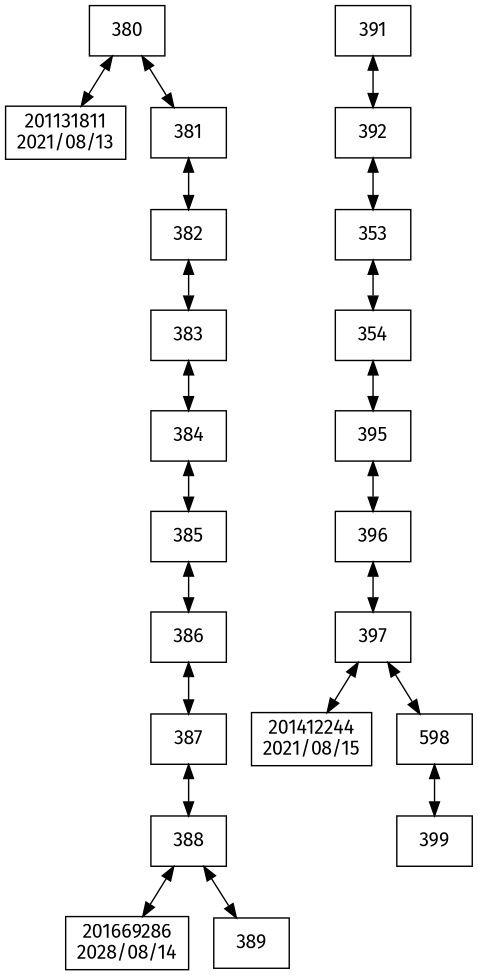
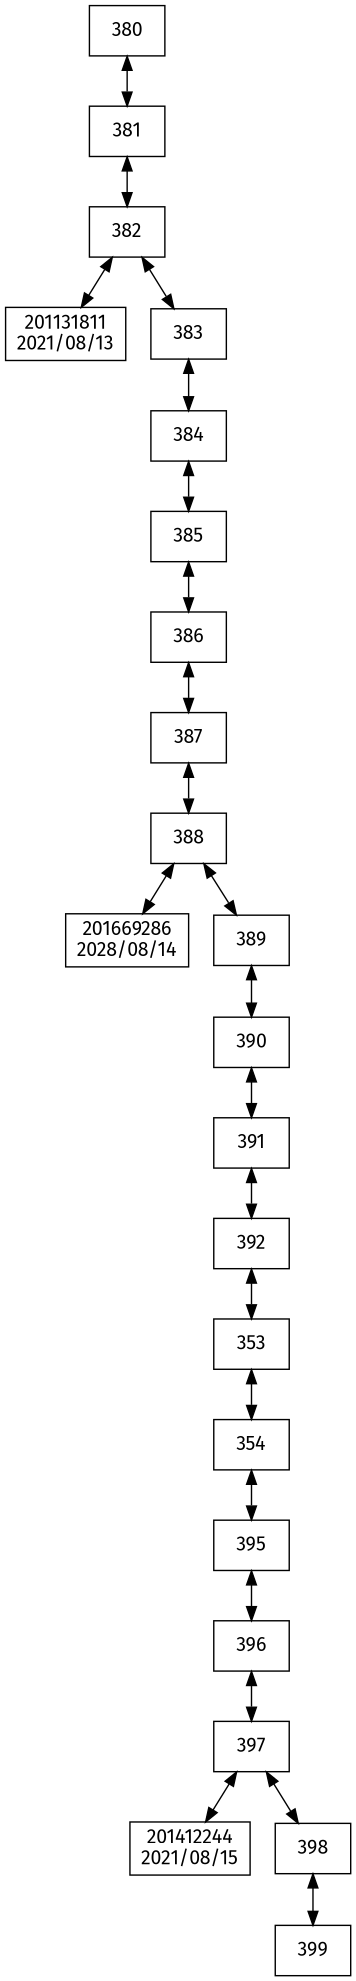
edge "380" -- "201131811 2021/08/13": now "382" -- "201131811 2021/08/13"
node "598": label "598" -> "398"
node "390": added
